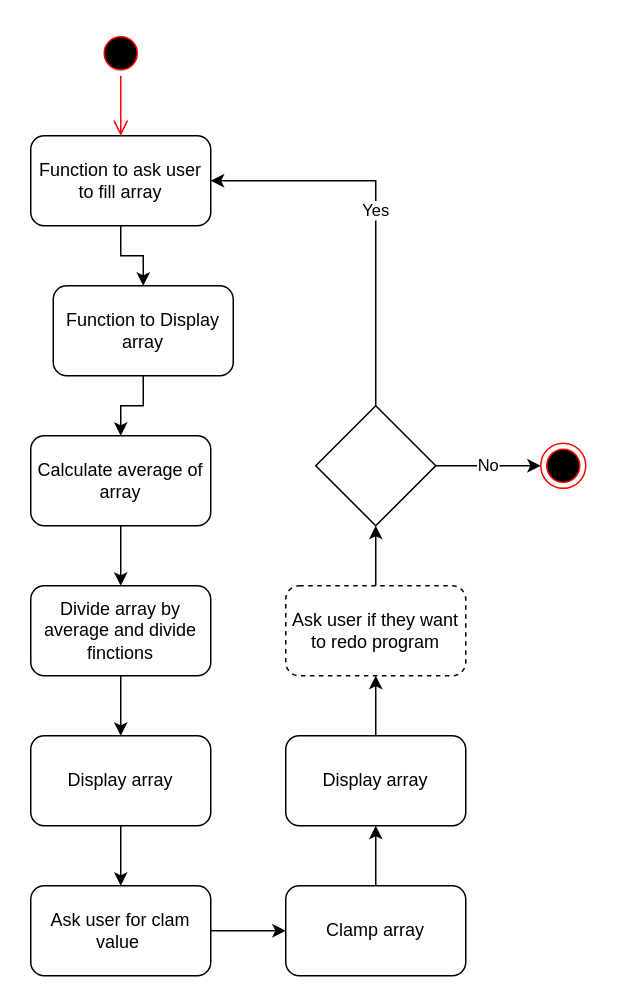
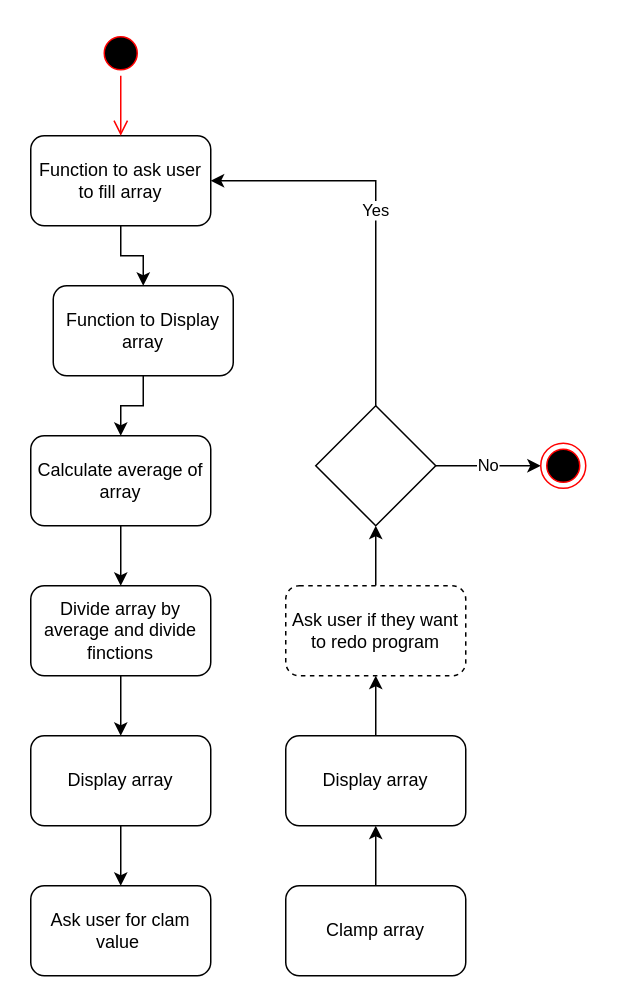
edge "Ask user for clam value" -> "Clamp array": removed
